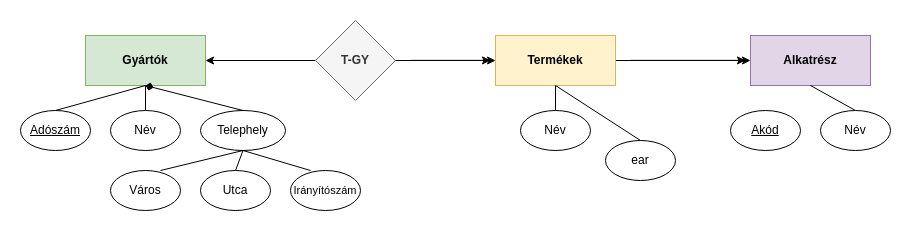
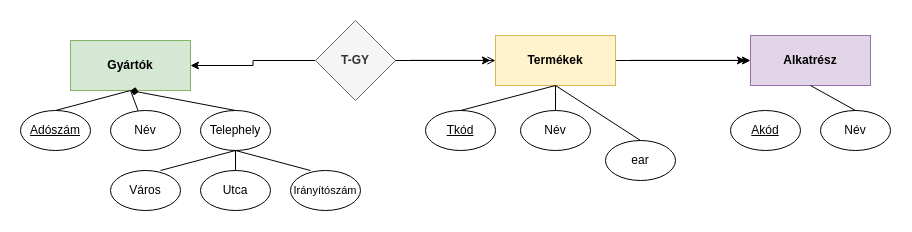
node "Gyártók": moved (146, 61) -> (131, 66)
edge "T-GY" -> "Termékek": arrowhead classic -> open
edge "Termékek" -- "Tkód": added
node "Telephely": size 85x40 -> 70x40
node "Tkód": added
